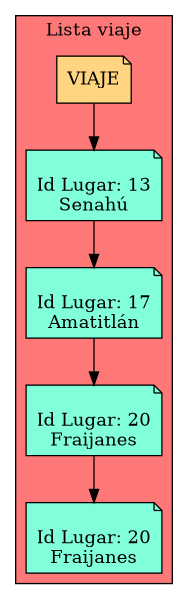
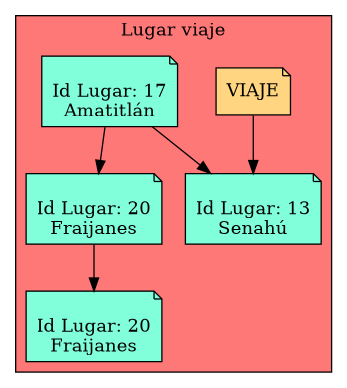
cluster " Lista viaje ": label " Lista viaje " -> " Lugar viaje "
edge "Id Lugar: 13 Senahú" -> "Id Lugar: 17 Amatitlán": reversed
